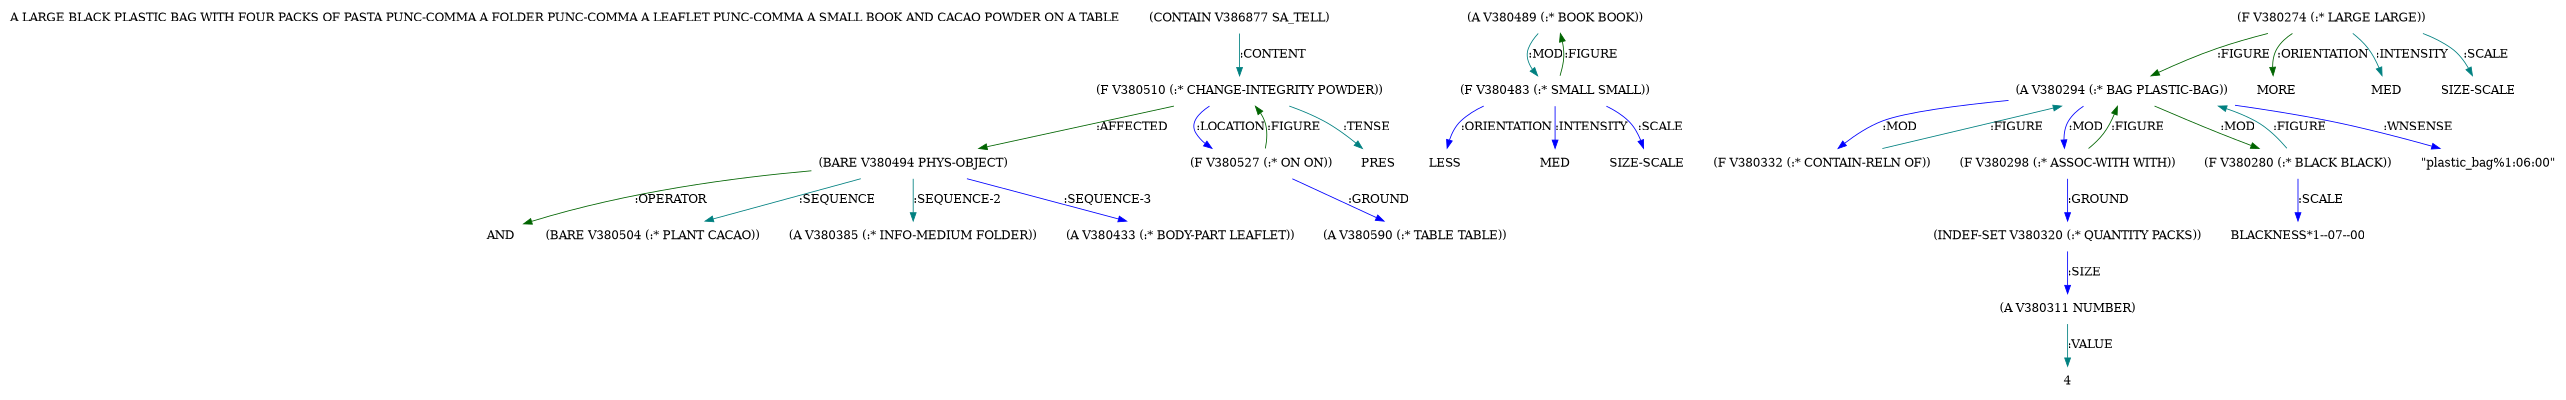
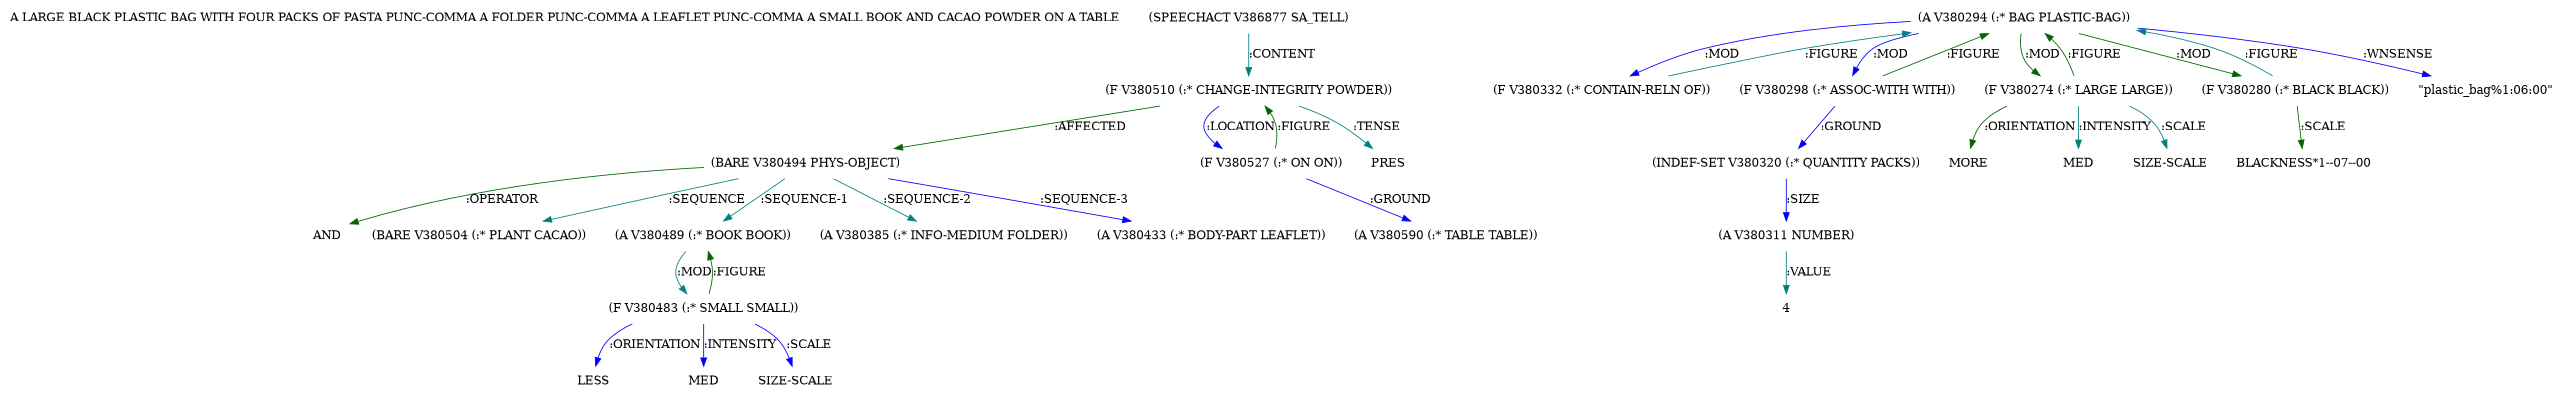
node "(CONTAIN V386877 SA_TELL)": label "(CONTAIN V386877 SA_TELL)" -> "(SPEECHACT V386877 SA_TELL)"
edge "(A V380294 (:* BAG PLASTIC-BAG))" -> "(F V380274 (:* LARGE LARGE))": added, label ":MOD"
edge "(F V380280 (:* BLACK BLACK))" -> "BLACKNESS*1--07--00": color blue -> darkgreen
edge "(BARE V380494 PHYS-OBJECT)" -> "(A V380489 (:* BOOK BOOK))": added, label ":SEQUENCE-1"
